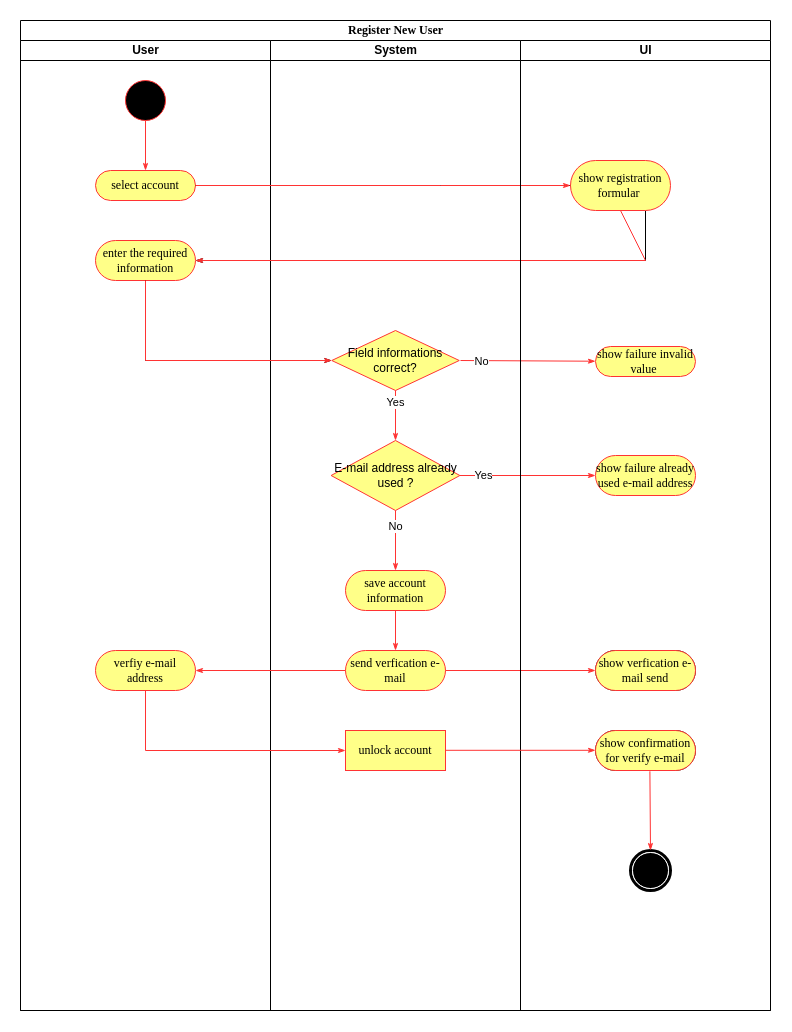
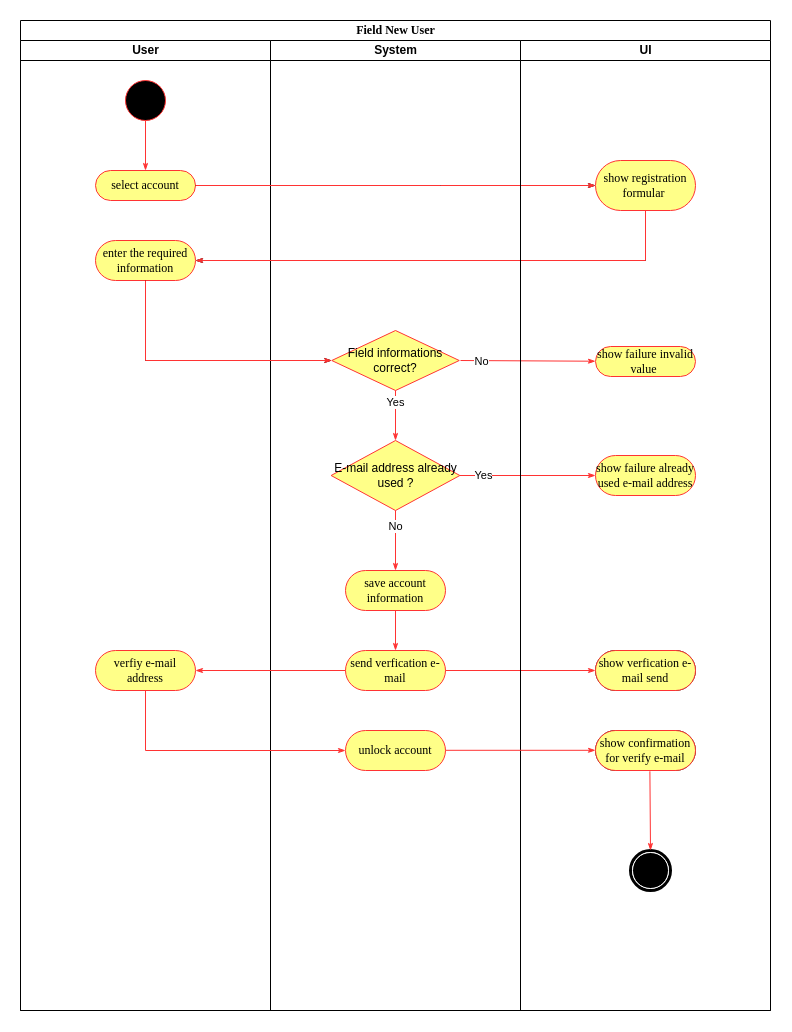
node "Register New User": label "Register New User" -> "Field New User"
node "show registration formular": moved (621, 186) -> (646, 186)
node "unlock account": shape rectangle -> rounded rectangle
